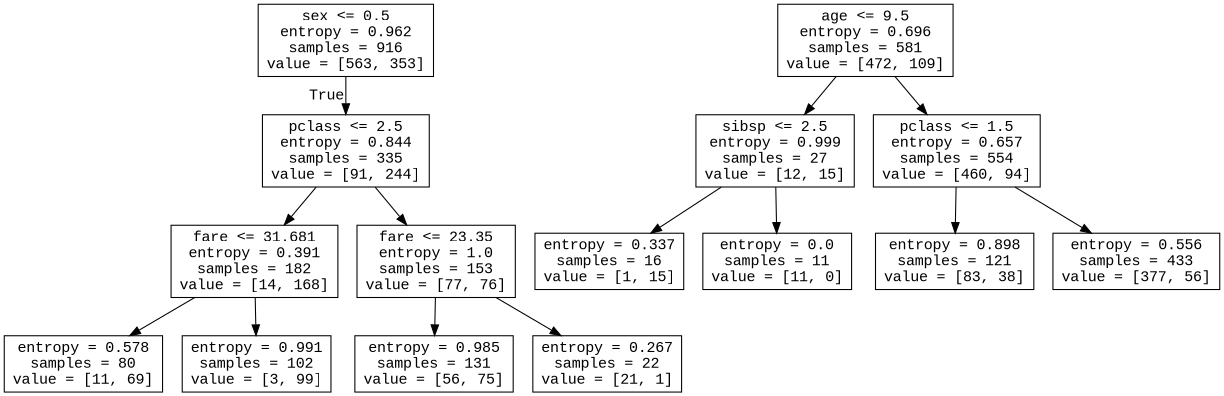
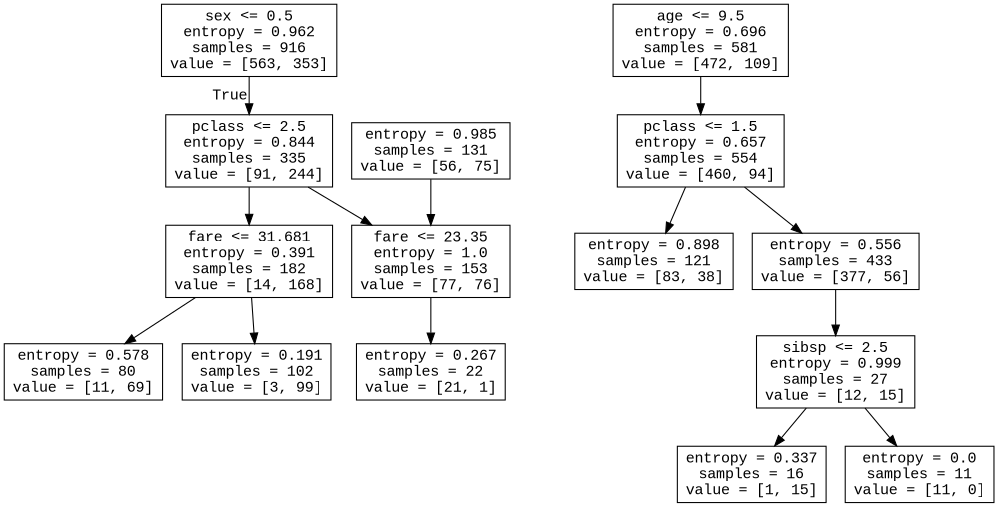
edge "age <= 9.5 entropy = 0.696 samples = 581 value = [472, 109]" -> "sibsp <= 2.5 entropy = 0.999 samples = 27 value = [12, 15]": now "entropy = 0.556 samples = 433 value = [377, 56]" -> "sibsp <= 2.5 entropy = 0.999 samples = 27 value = [12, 15]"
edge "fare <= 23.35 entropy = 1.0 samples = 153 value = [77, 76]" -> "entropy = 0.985 samples = 131 value = [56, 75]": reversed
node "entropy = 0.991 samples = 102 value = [3, 99]": label "entropy = 0.991 samples = 102 value = [3, 99]" -> "entropy = 0.191 samples = 102 value = [3, 99]"
